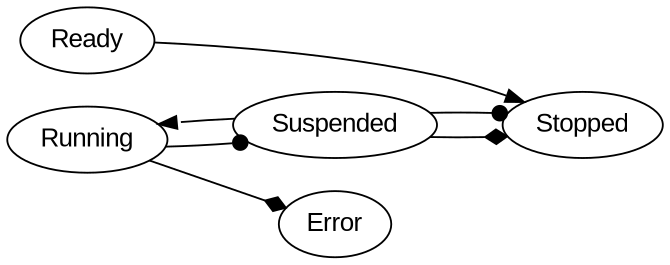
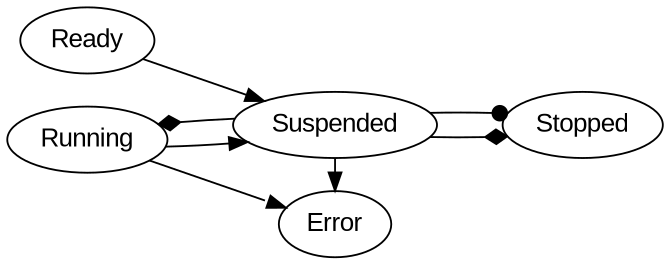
edge "Ready" -> "Stopped": now "Ready" -> "Suspended"
edge "Suspended" -> "Running": arrowhead normal -> diamond
edge "Running" -> "Suspended": arrowhead dot -> normal
edge "Suspended" -> "Error": added
edge "Running" -> "Error": arrowhead diamond -> normal
